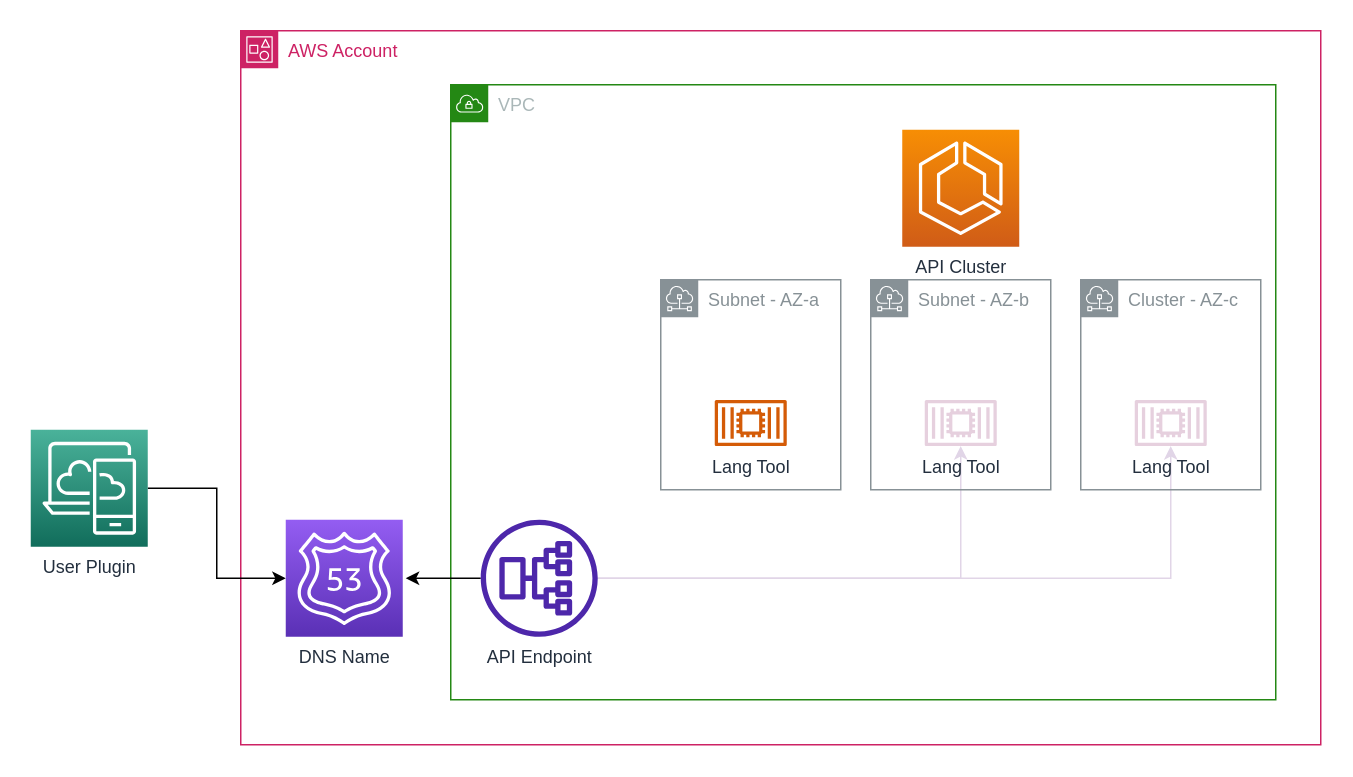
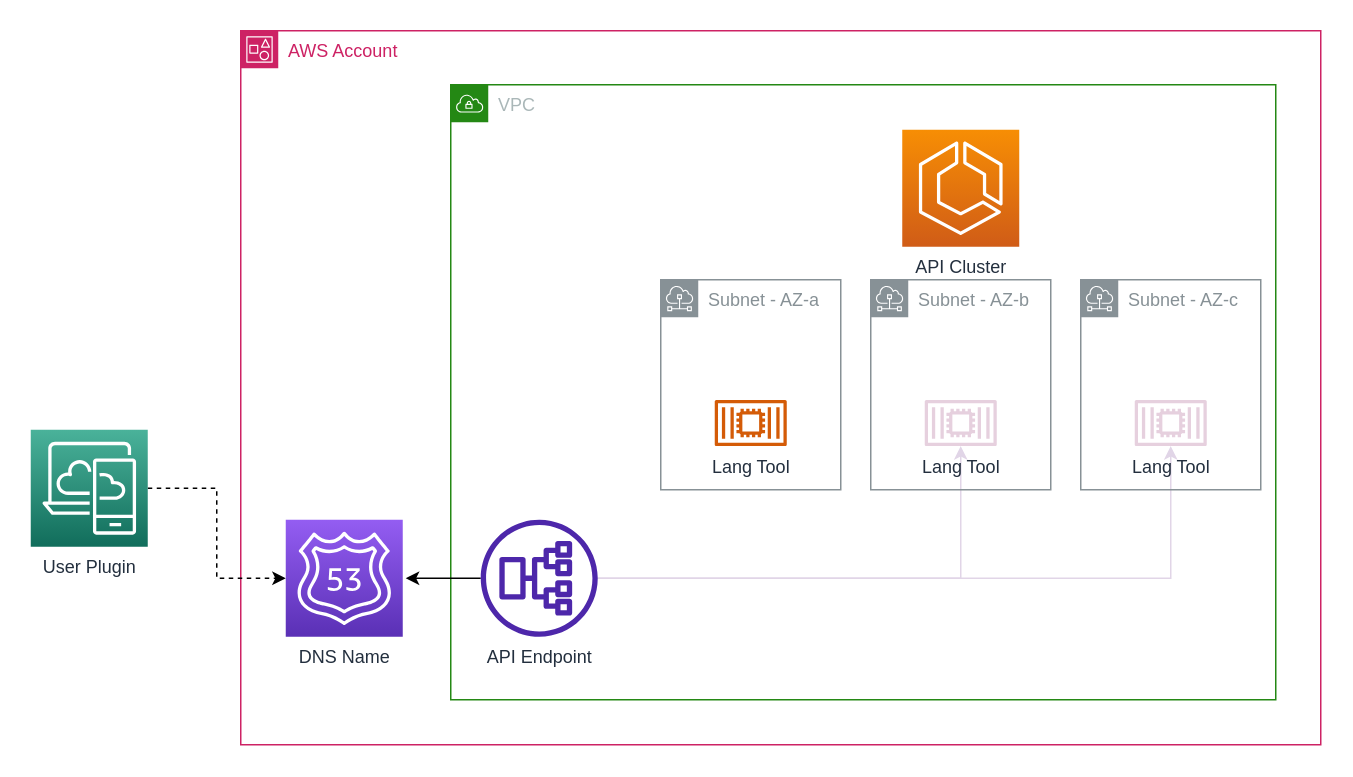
node "Cluster - AZ-c": label "Cluster - AZ-c" -> "Subnet - AZ-c"
edge "User Plugin" -> "DNS Name": style solid -> dashed
